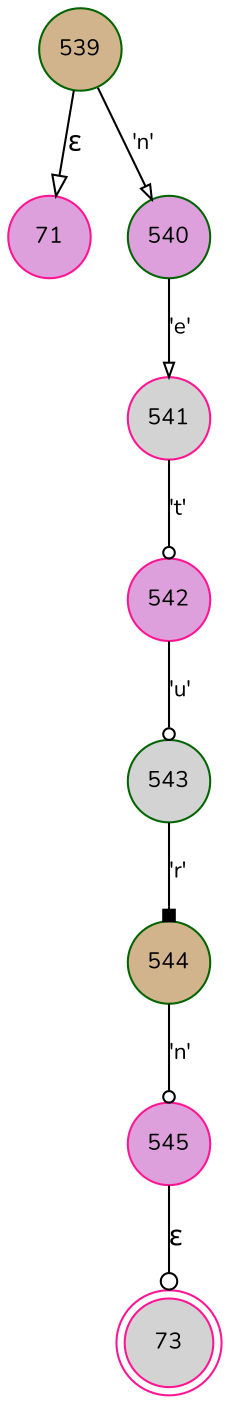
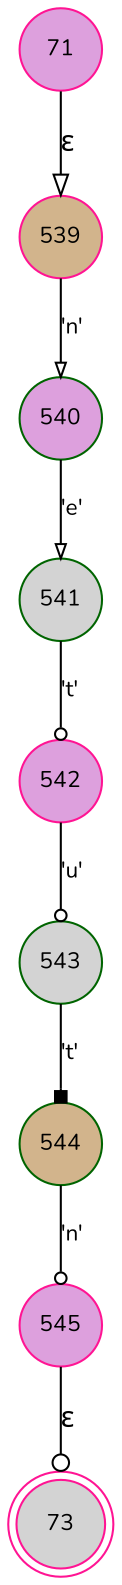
node "539": color darkgreen -> deeppink
edge "539" -> "71": reversed
node "541": color deeppink -> darkgreen
edge "543" -> "544": label "'r'" -> "'t'"
